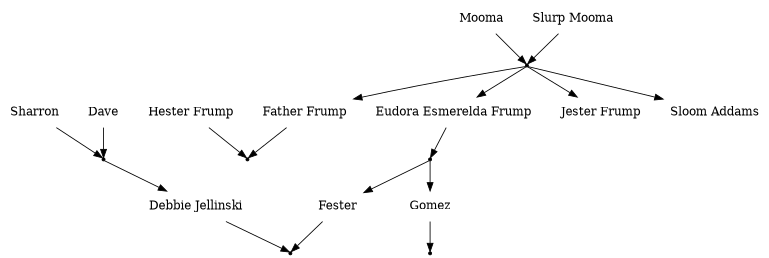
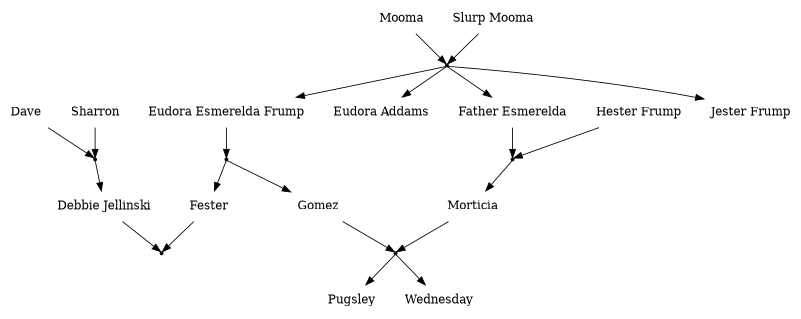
node "Father Frump": label "Father Frump" -> "Father Esmerelda"
node "Sloom Addams": label "Sloom Addams" -> "Eudora Addams"
node "Morticia": added
node "Pugsley": added
node "Wednesday": added
